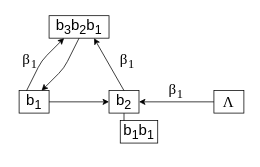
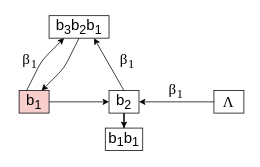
node "b1": fillcolor #ffffff -> #f8cecc
node "b1b1": moved (139, 132) -> (124, 139)
